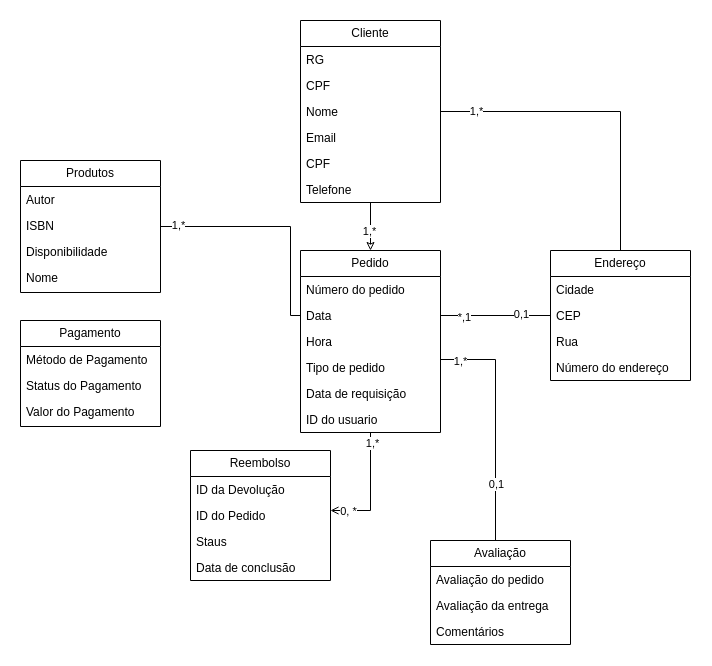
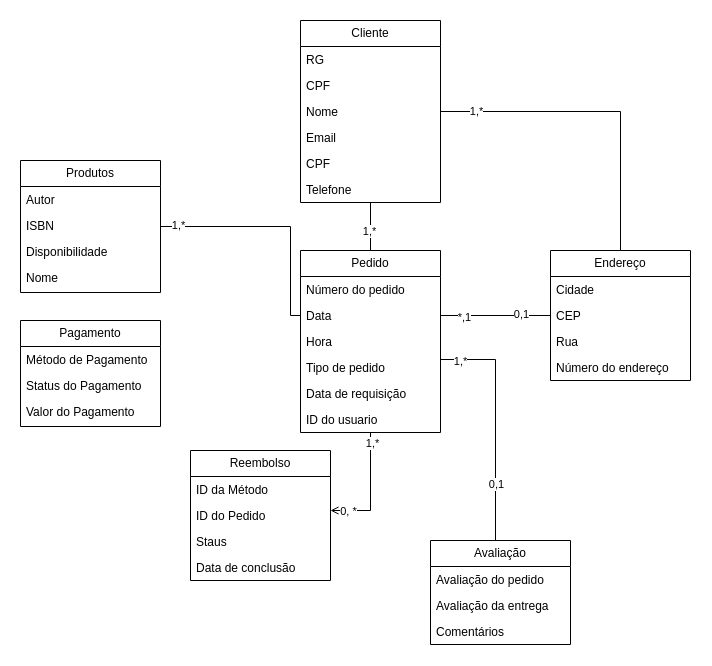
edge "Cliente" -> "Pedido": arrowhead classic -> none
node "ID da Devolução": label "ID da Devolução" -> "ID da Método"
